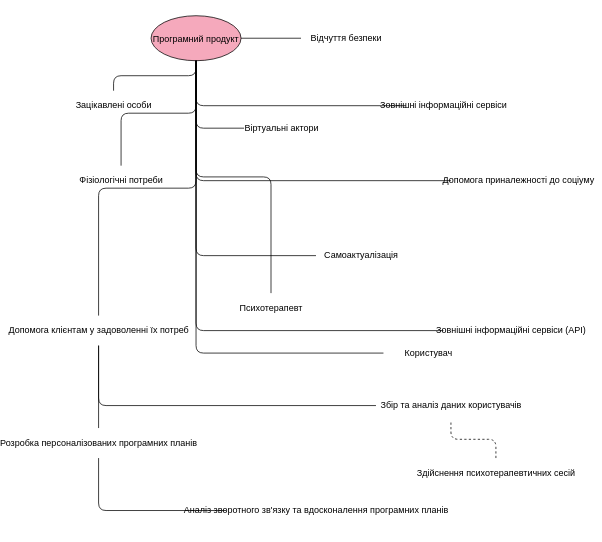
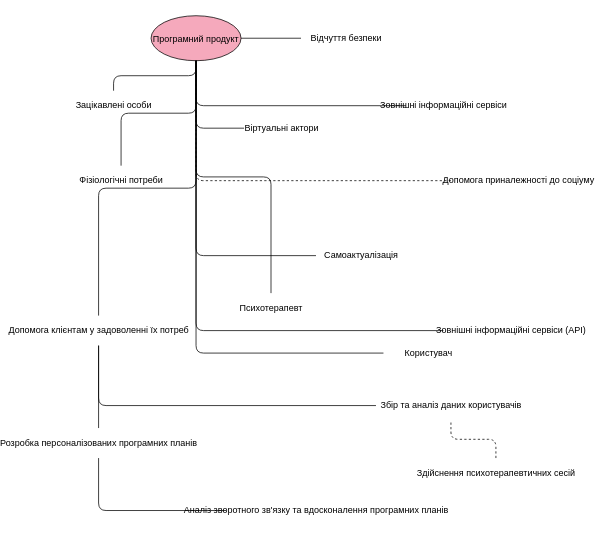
edge "Програмний продукт" -- "Допомога приналежності до соціуму": style solid -> dashed
